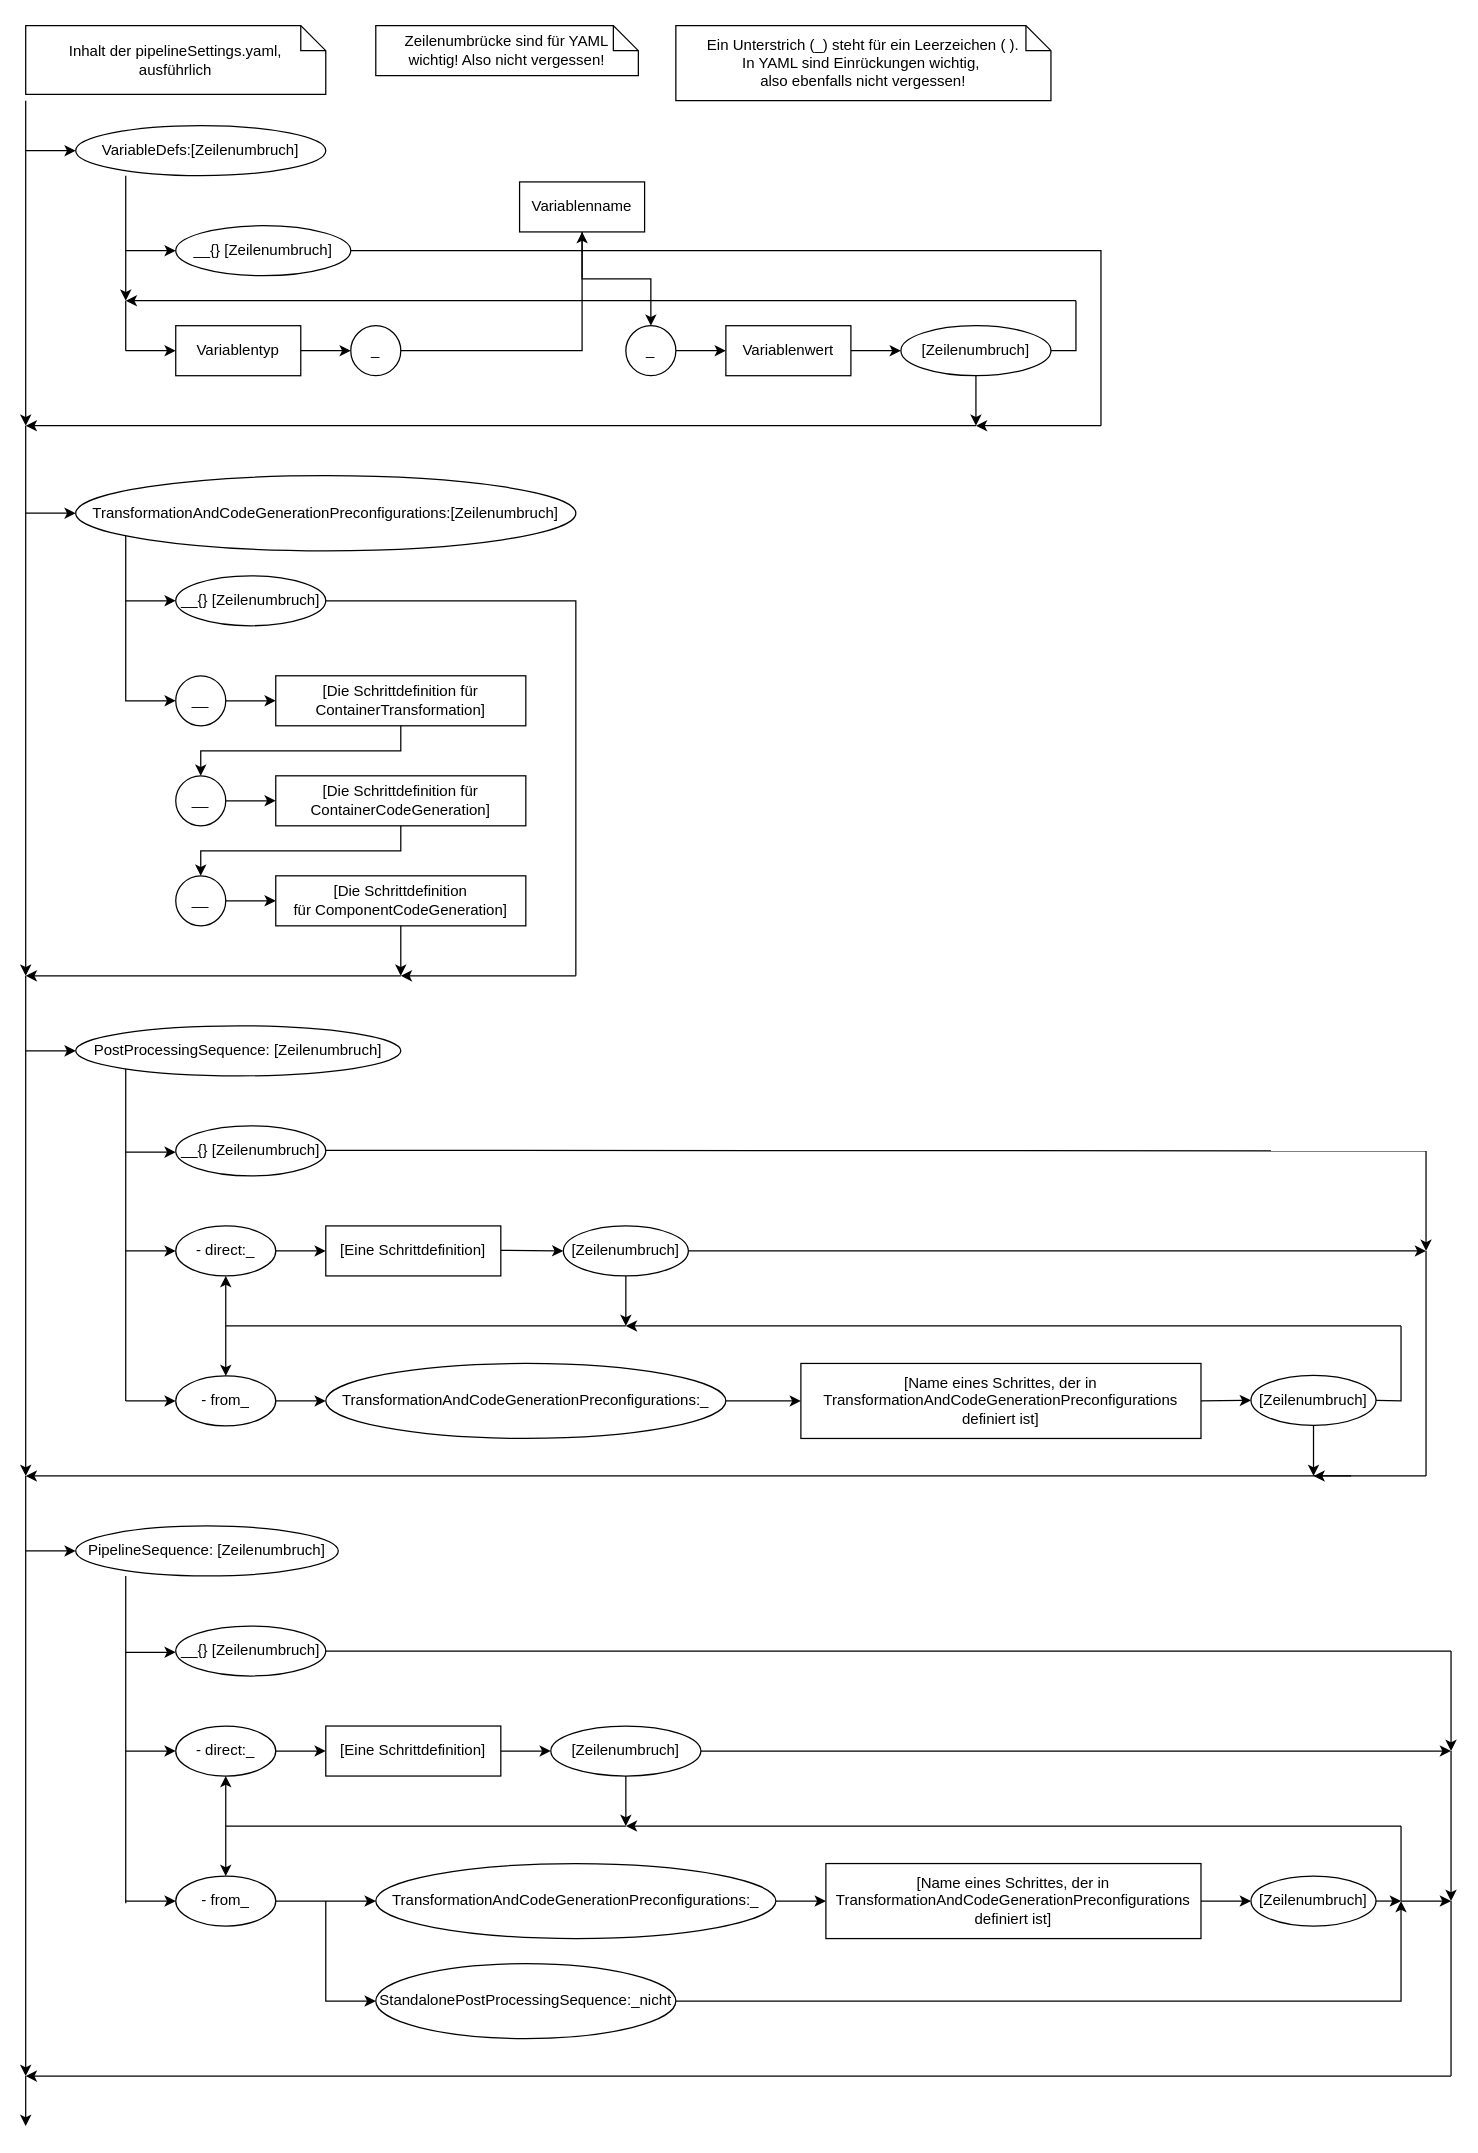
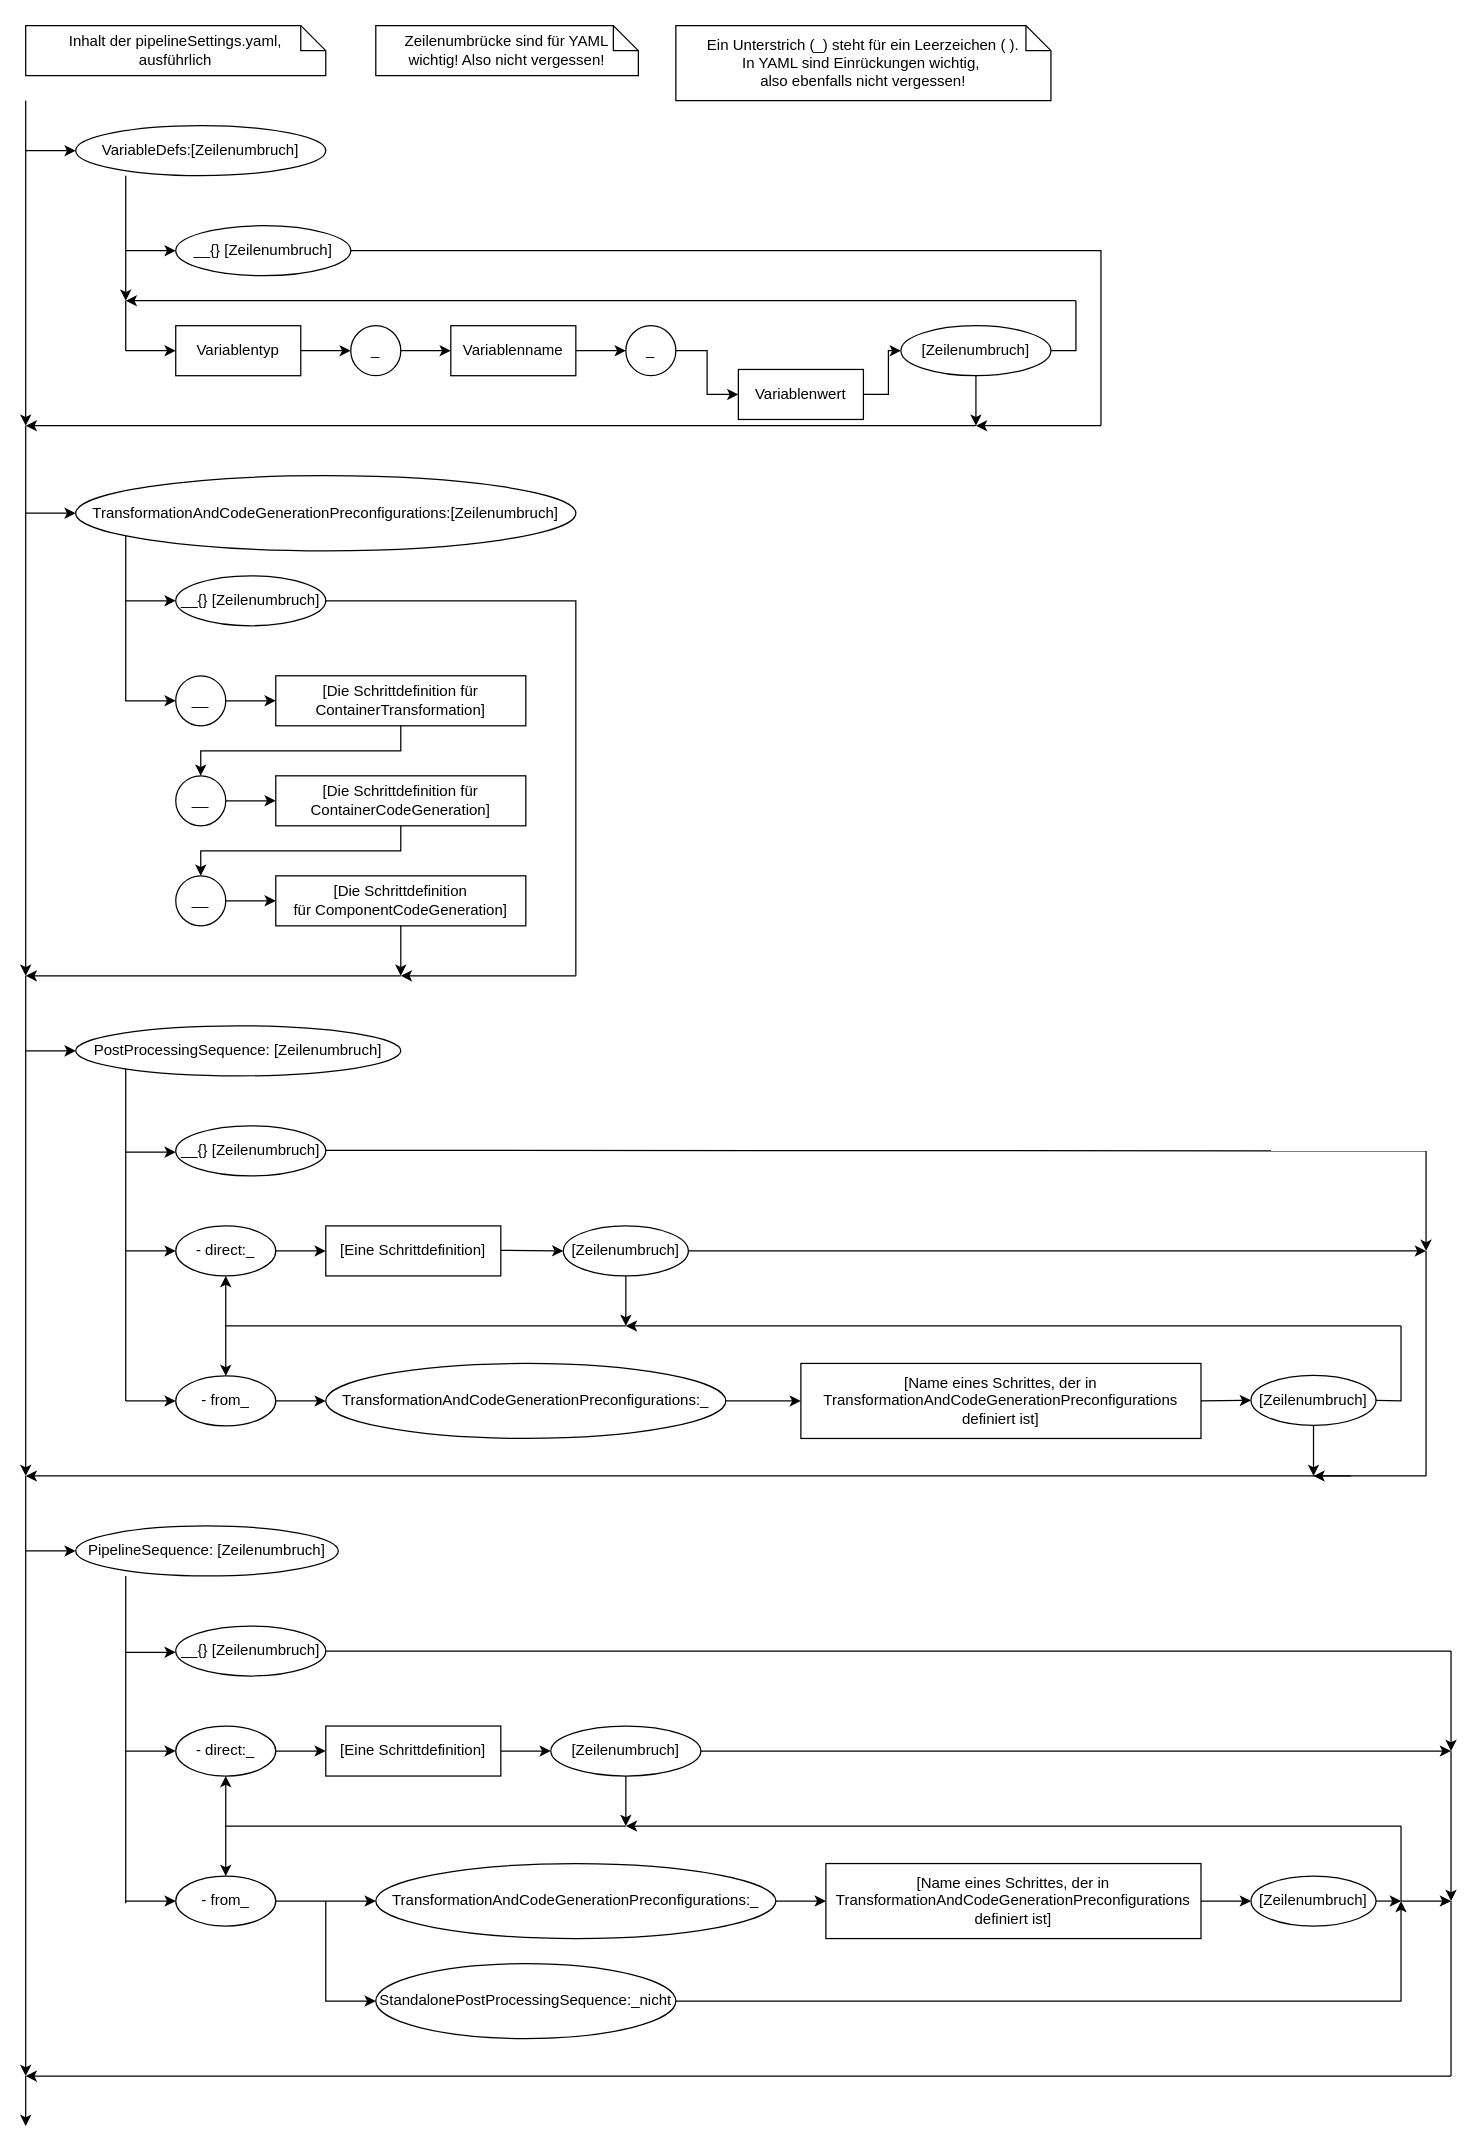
node "Inhalt der pipelineSettings.yaml, ausführlich": size 300x69 -> 300x50
node "Variablenname": moved (582, 207) -> (513, 351)
node "Variablenwert": moved (788, 351) -> (801, 394)
